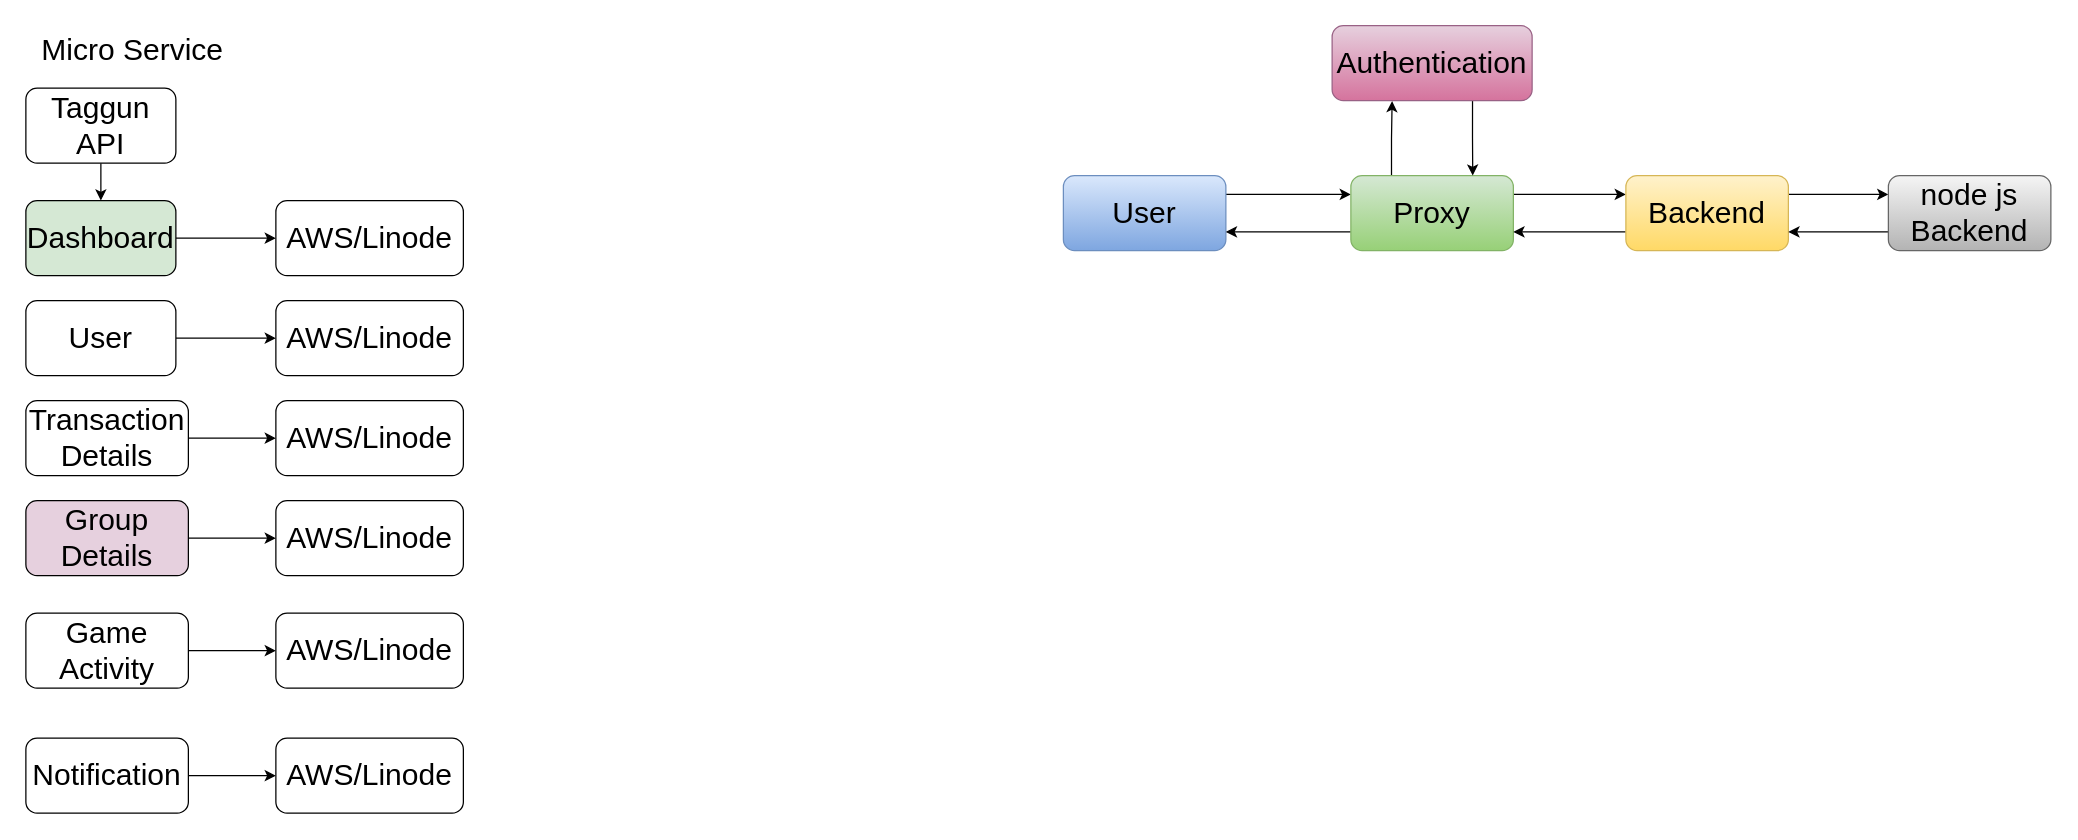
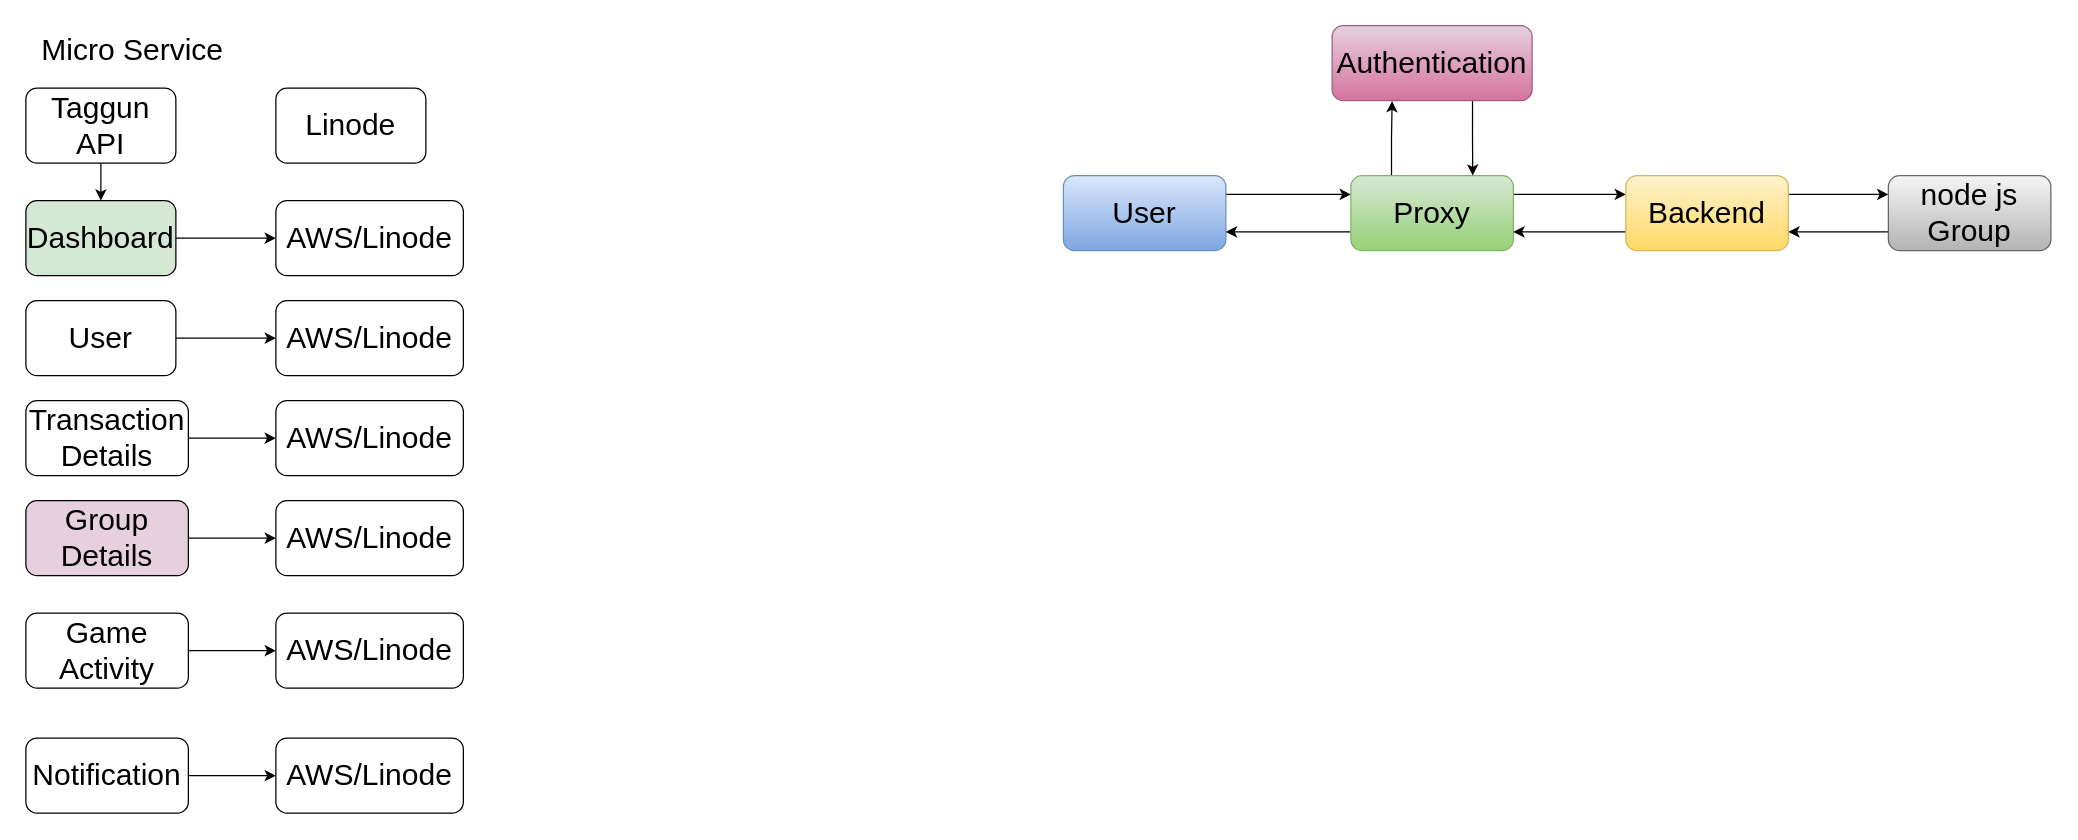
node "Linode": added
node "node js Backend": label "node js Backend" -> "node js Group"
